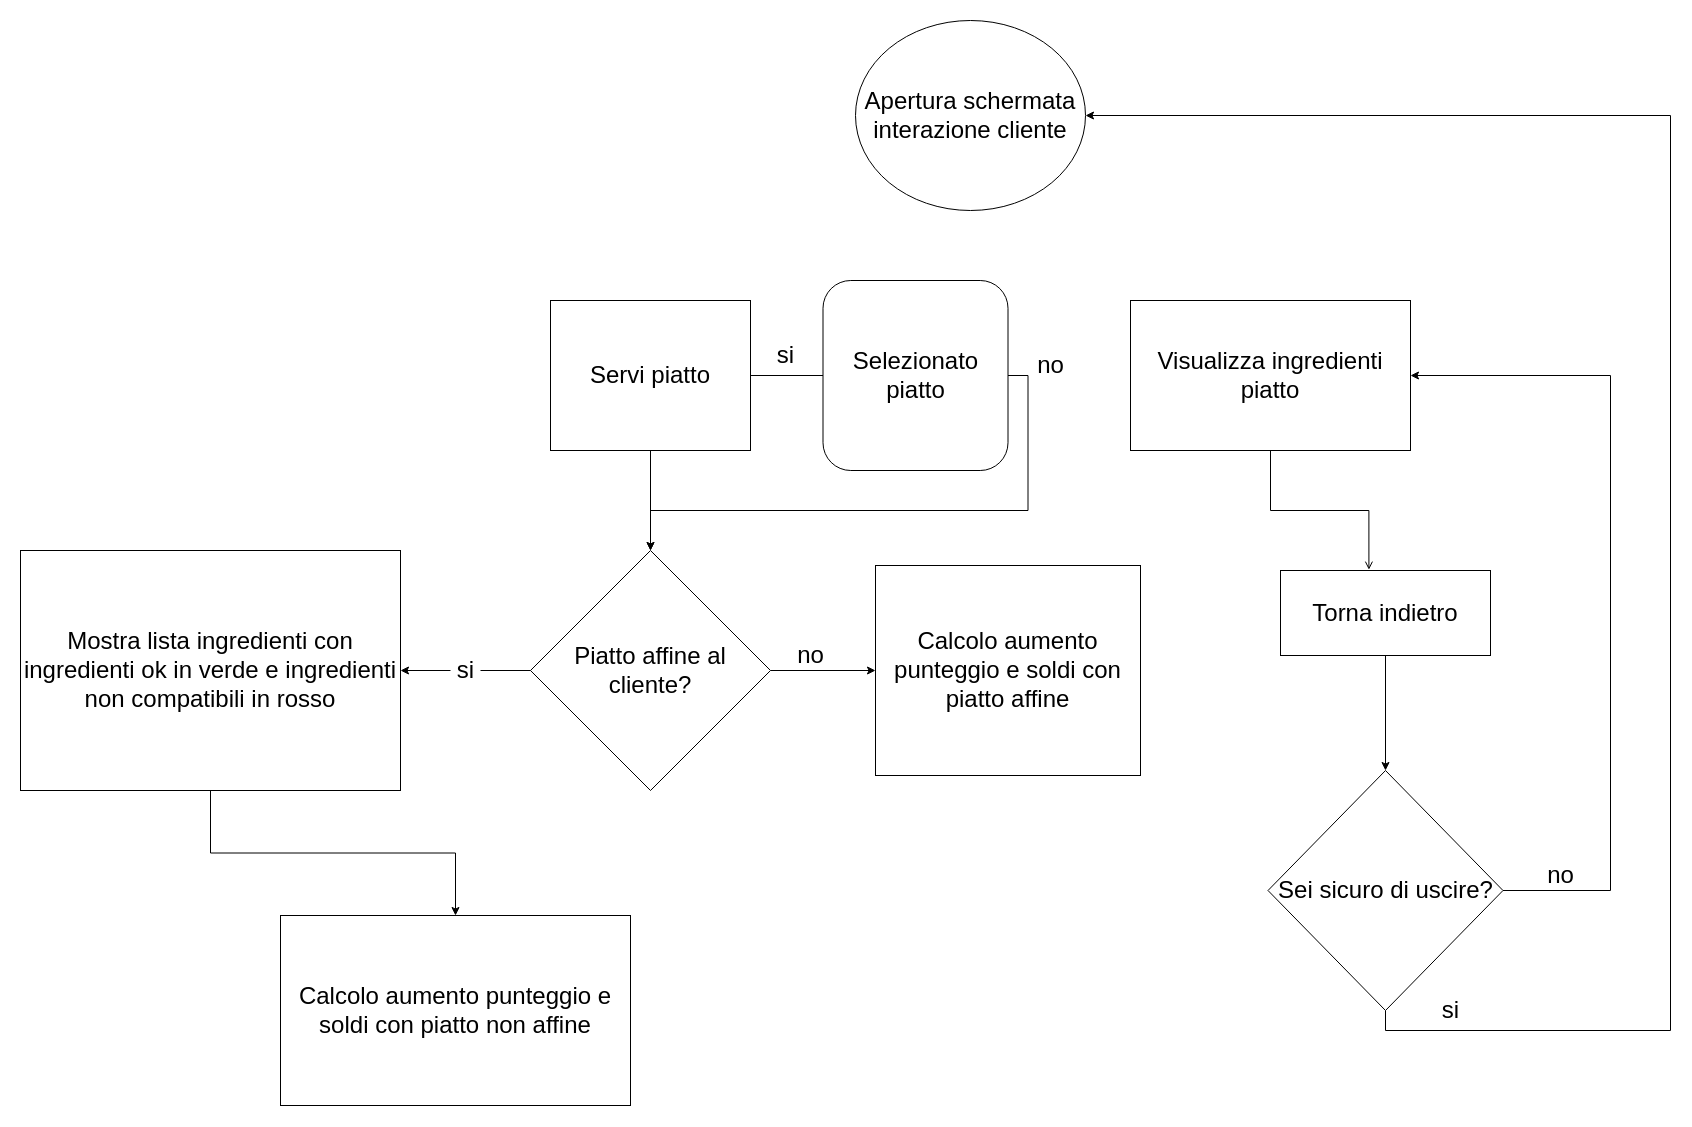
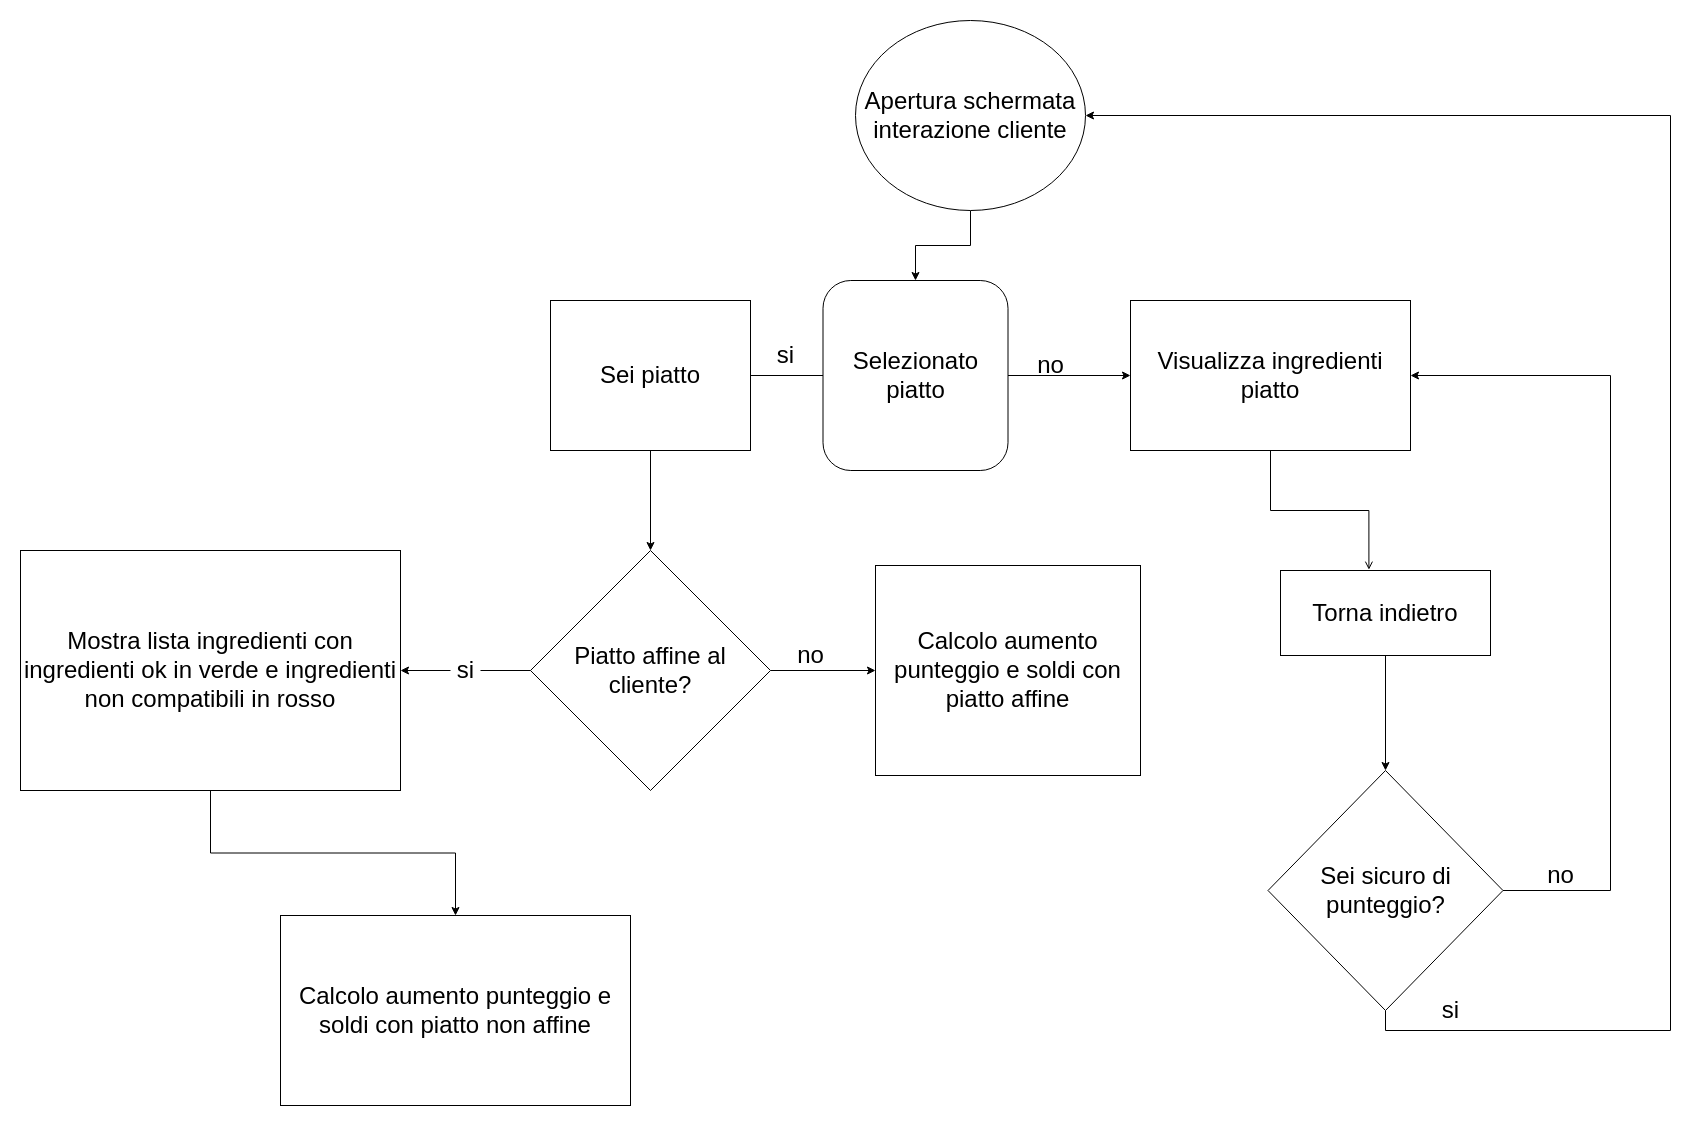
edge "Apertura schermata interazione cliente" -> "Selezionato piatto": added
node "Servi piatto": label "Servi piatto" -> "Sei piatto"
edge "Selezionato piatto" -> "Piatto affine al cliente?": now "Selezionato piatto" -> "Visualizza ingredienti piatto"
node "Sei sicuro di uscire?": label "Sei sicuro di uscire?" -> "Sei sicuro di punteggio?"
